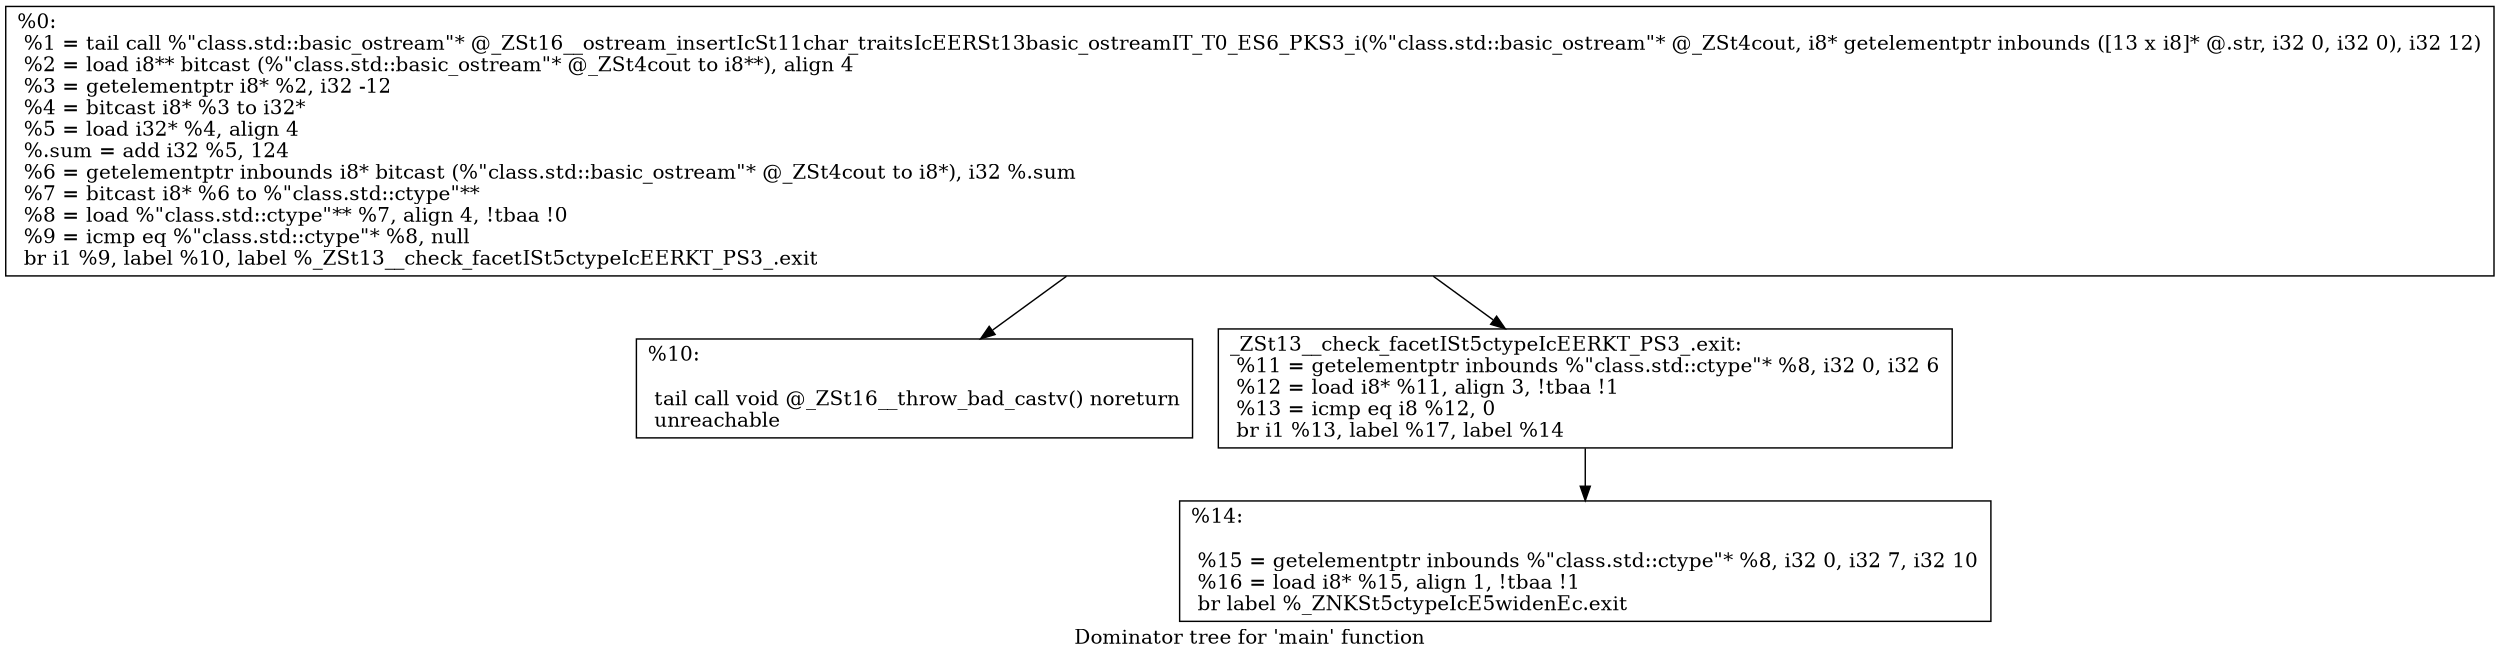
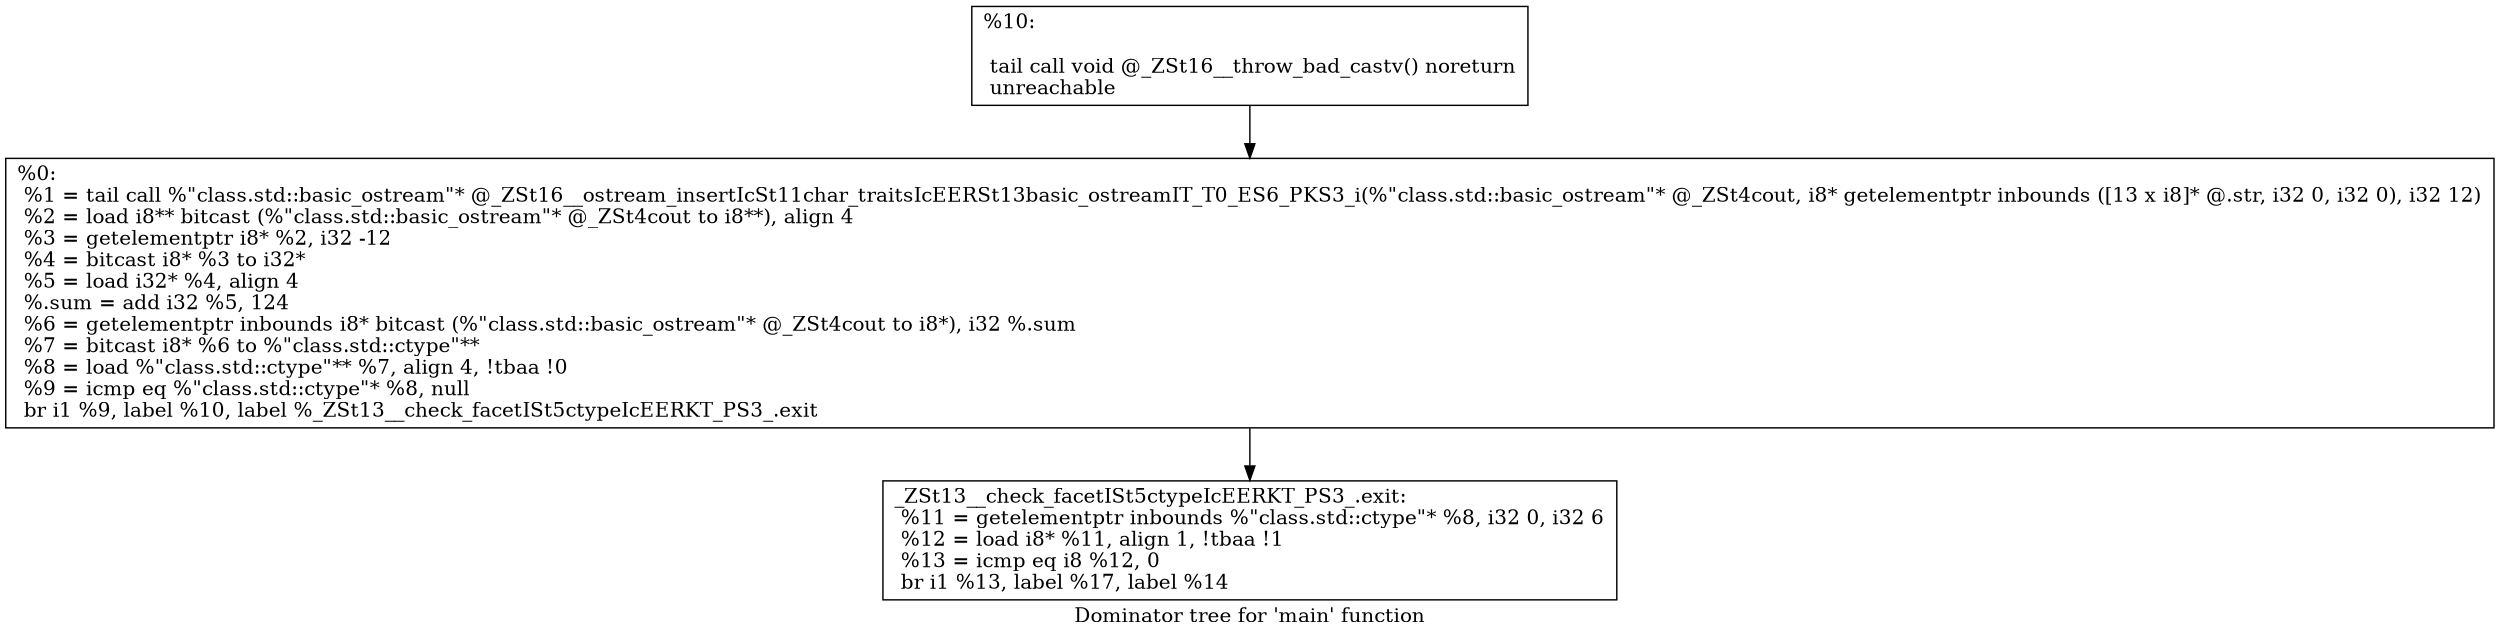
edge "%0:" -> "%10:": reversed
node "_ZSt13__check_facetISt5ctypeIcEERKT_PS3_.exit:": text "%12 = load i8* %11, align 3, !tbaa !1" -> "%12 = load i8* %11, align 1, !tbaa !1"
node "%14:": removed
